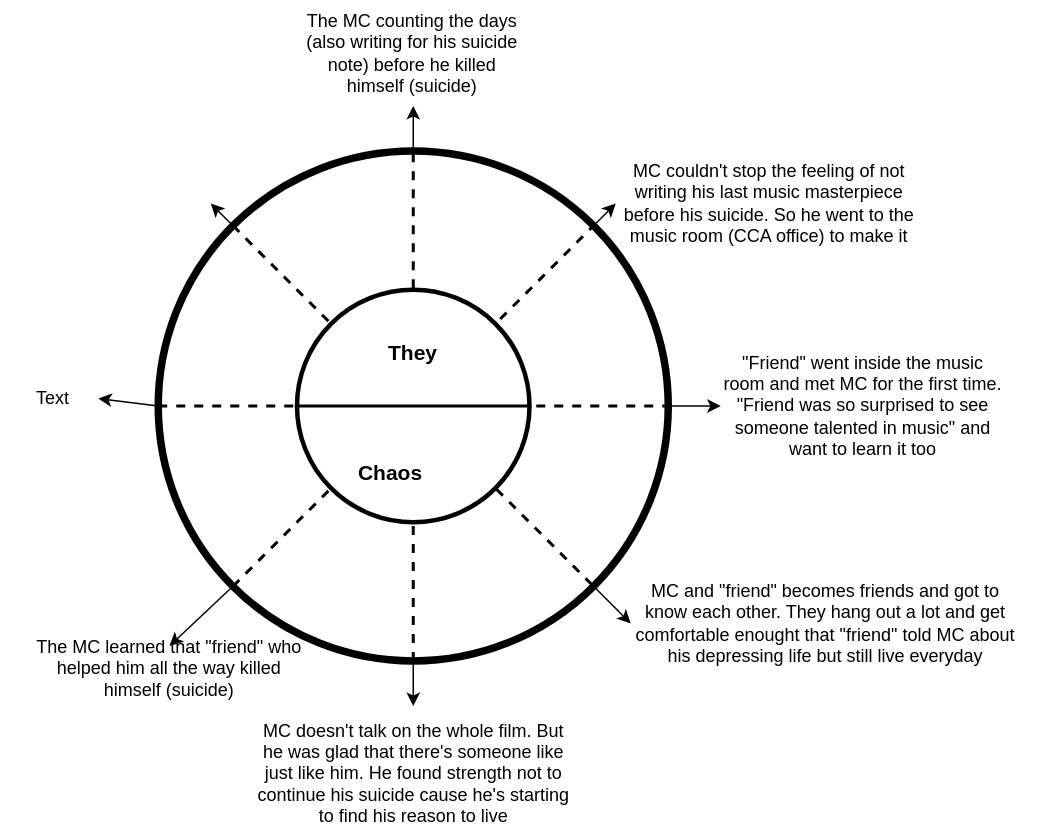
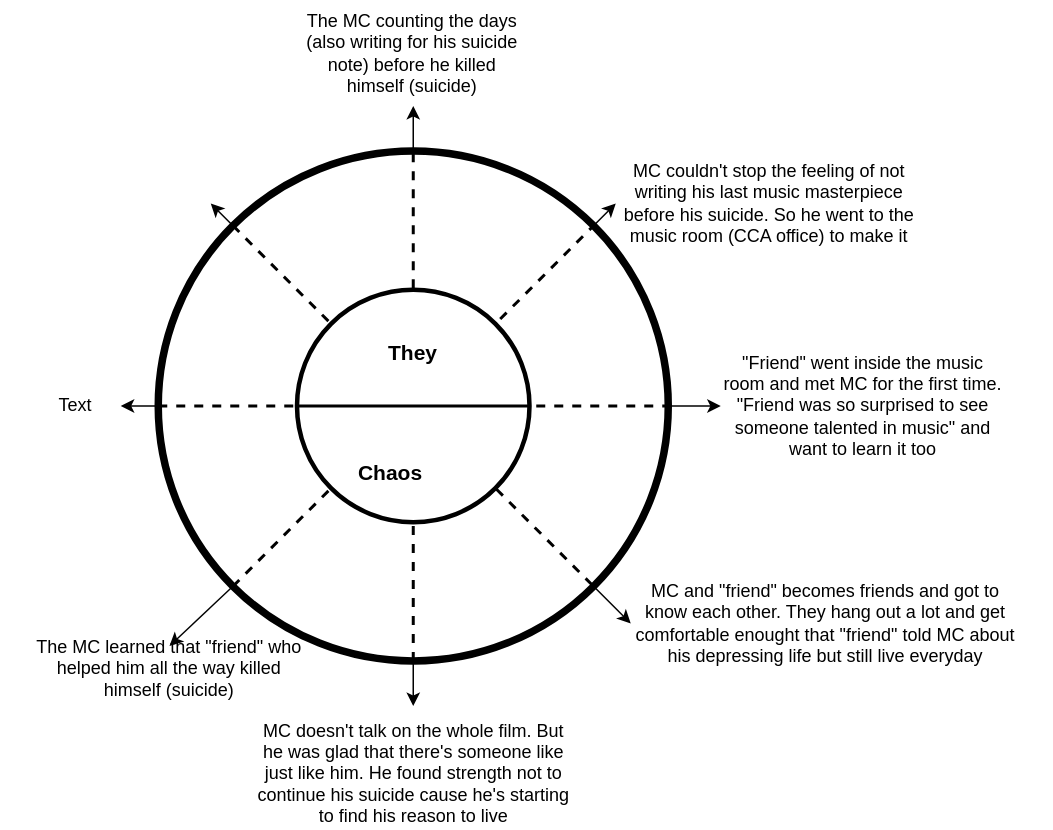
node "Text": moved (53, 398) -> (76, 406)
